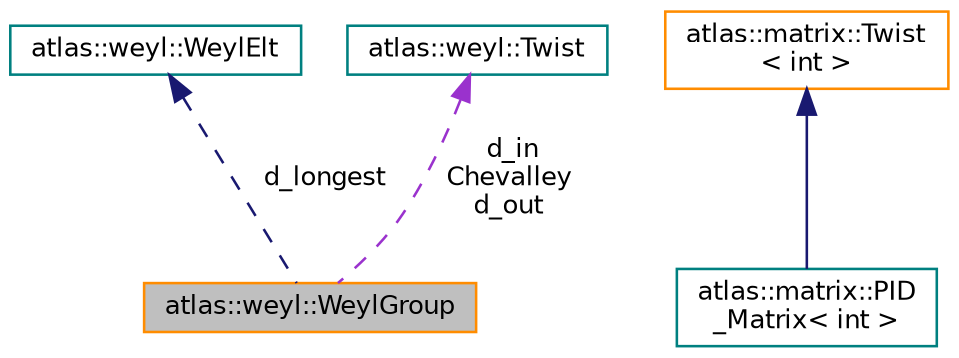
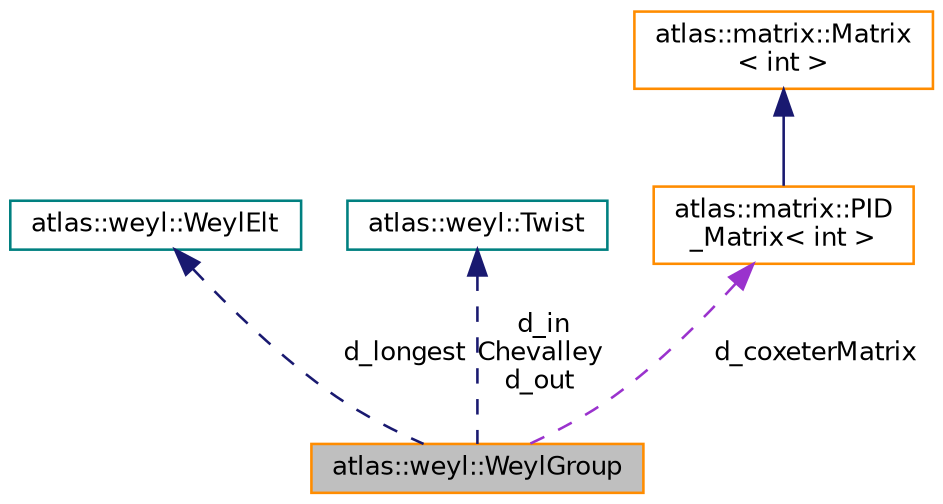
node "atlas::matrix::Twist < int >": label "atlas::matrix::Twist < int >" -> "atlas::matrix::Matrix < int >"
edge "atlas::weyl::WeylGroup" -> "atlas::weyl::Twist": color darkorchid3 -> midnightblue
node "atlas::matrix::PID _Matrix< int >": color teal -> darkorange
edge "atlas::weyl::WeylGroup" -> "atlas::matrix::PID _Matrix< int >": added, label "d_coxeterMatrix"
